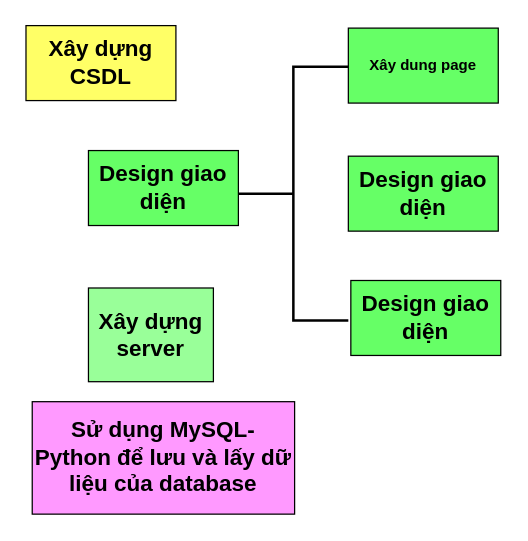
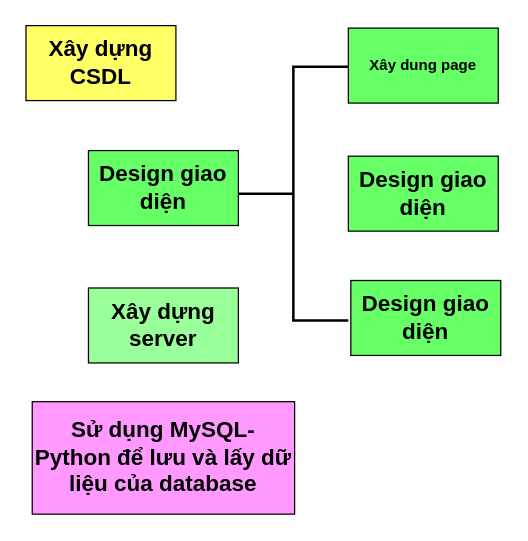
node "Xây dựng server": size 125x94 -> 150x75
